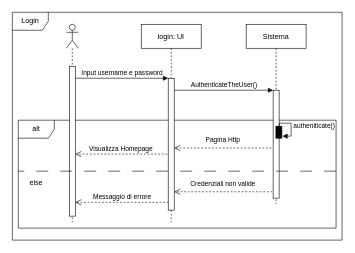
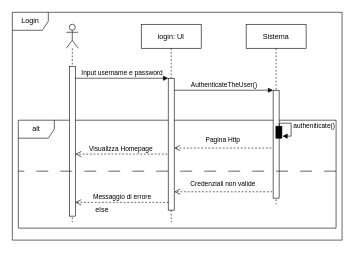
node "else": moved (36, 182) -> (102, 209)
